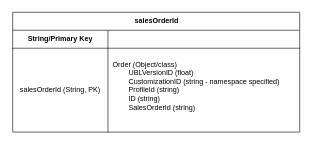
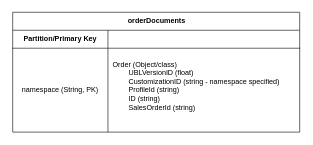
node "salesOrderId": label "salesOrderId" -> "orderDocuments"
node "String/Primary Key": label "String/Primary Key" -> "Partition/Primary Key"
node "salesOrderId (String, PK)": label "salesOrderId (String, PK)" -> "namespace (String, PK)"
